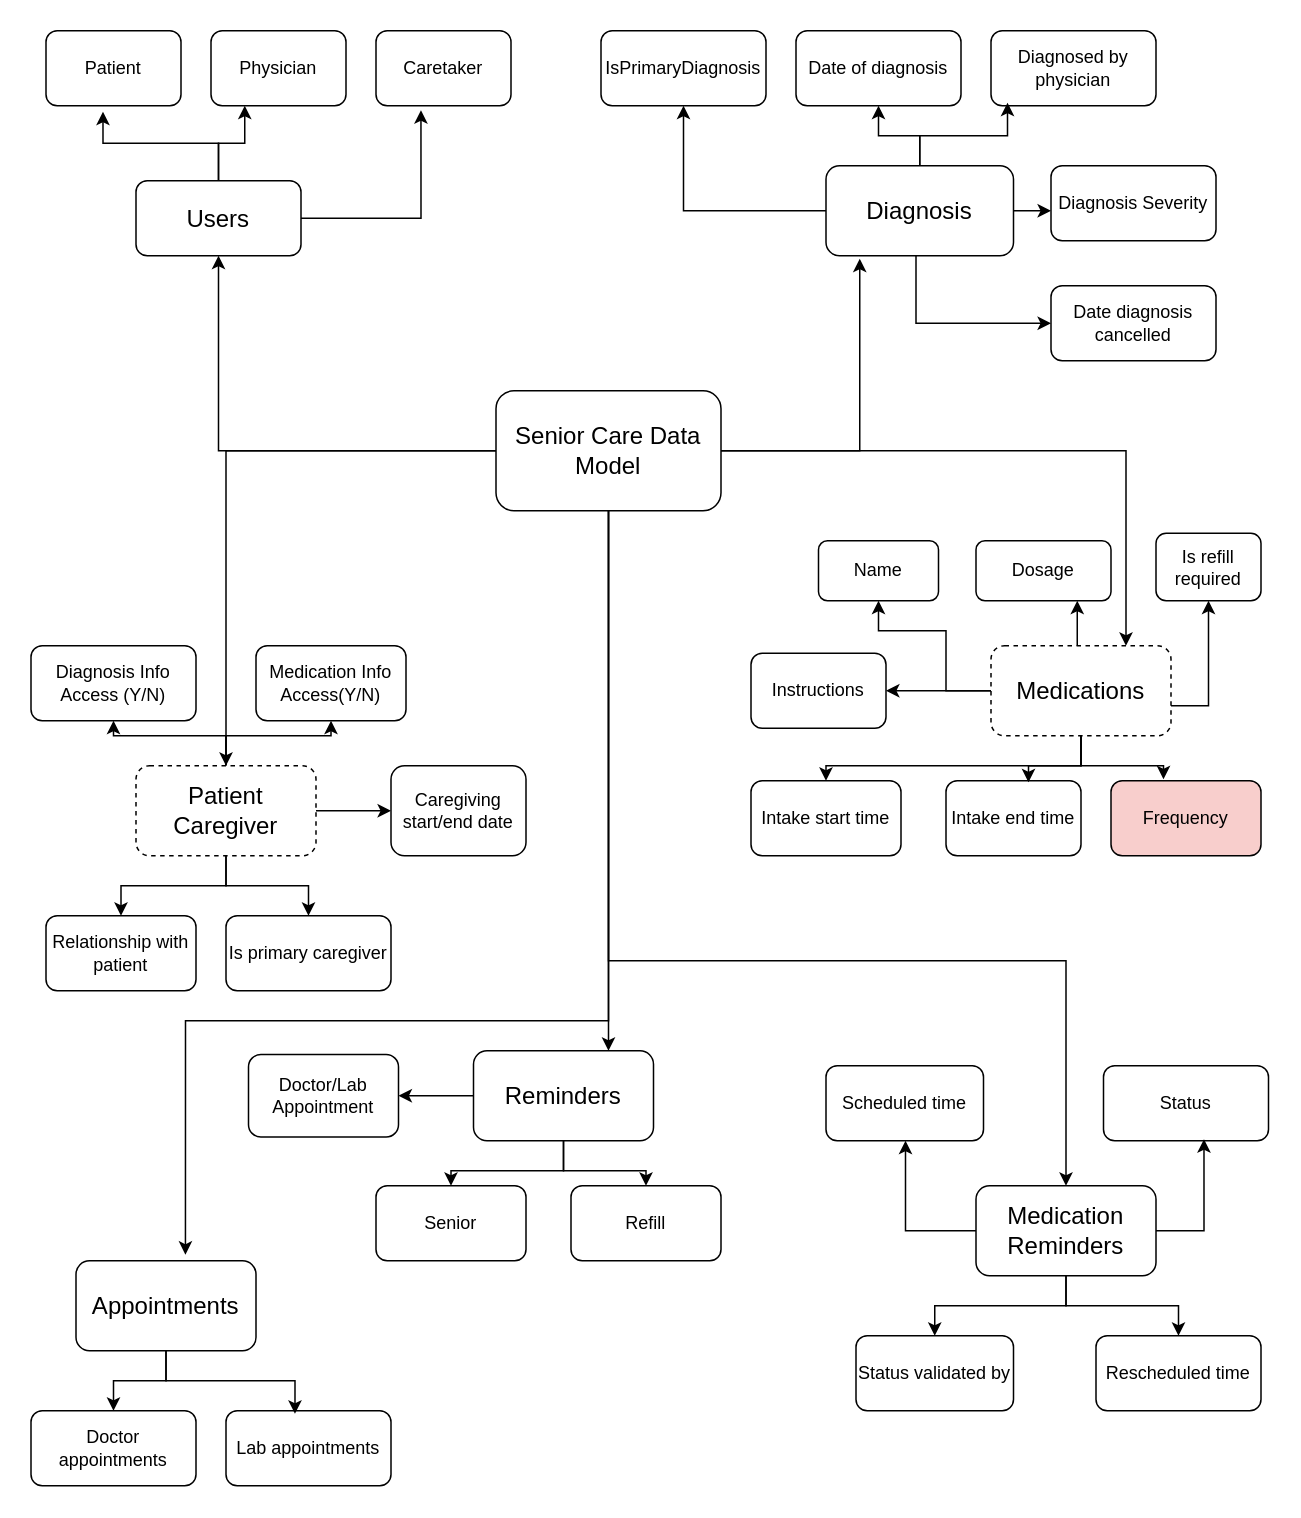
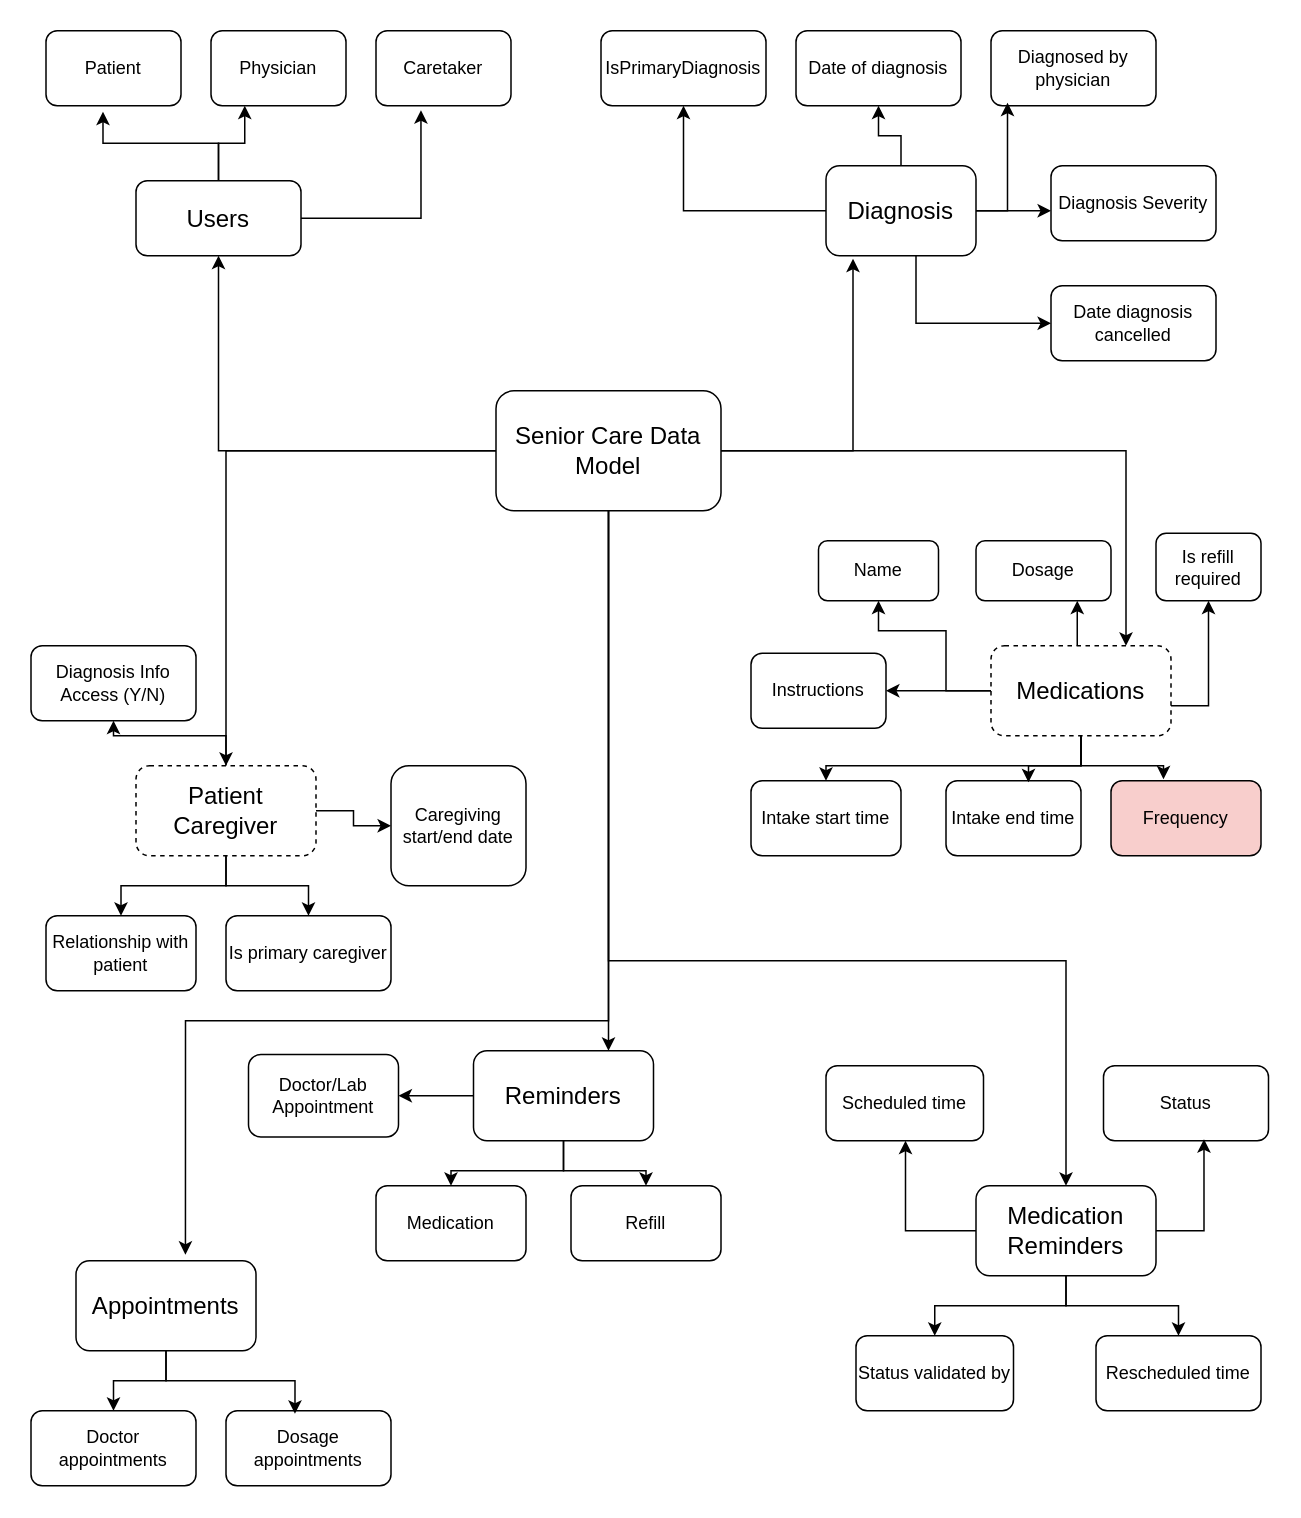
node "Diagnosis": size 188x90 -> 150x90
node "Medication Info Access(Y/N)": removed
edge "Patient Caregiver" -> "Medication Info Access(Y/N)": removed
node "Caregiving start/end date": size 135x90 -> 135x120
node "Senior": label "Senior" -> "Medication"
node "Lab appointments": label "Lab appointments" -> "Dosage appointments"
